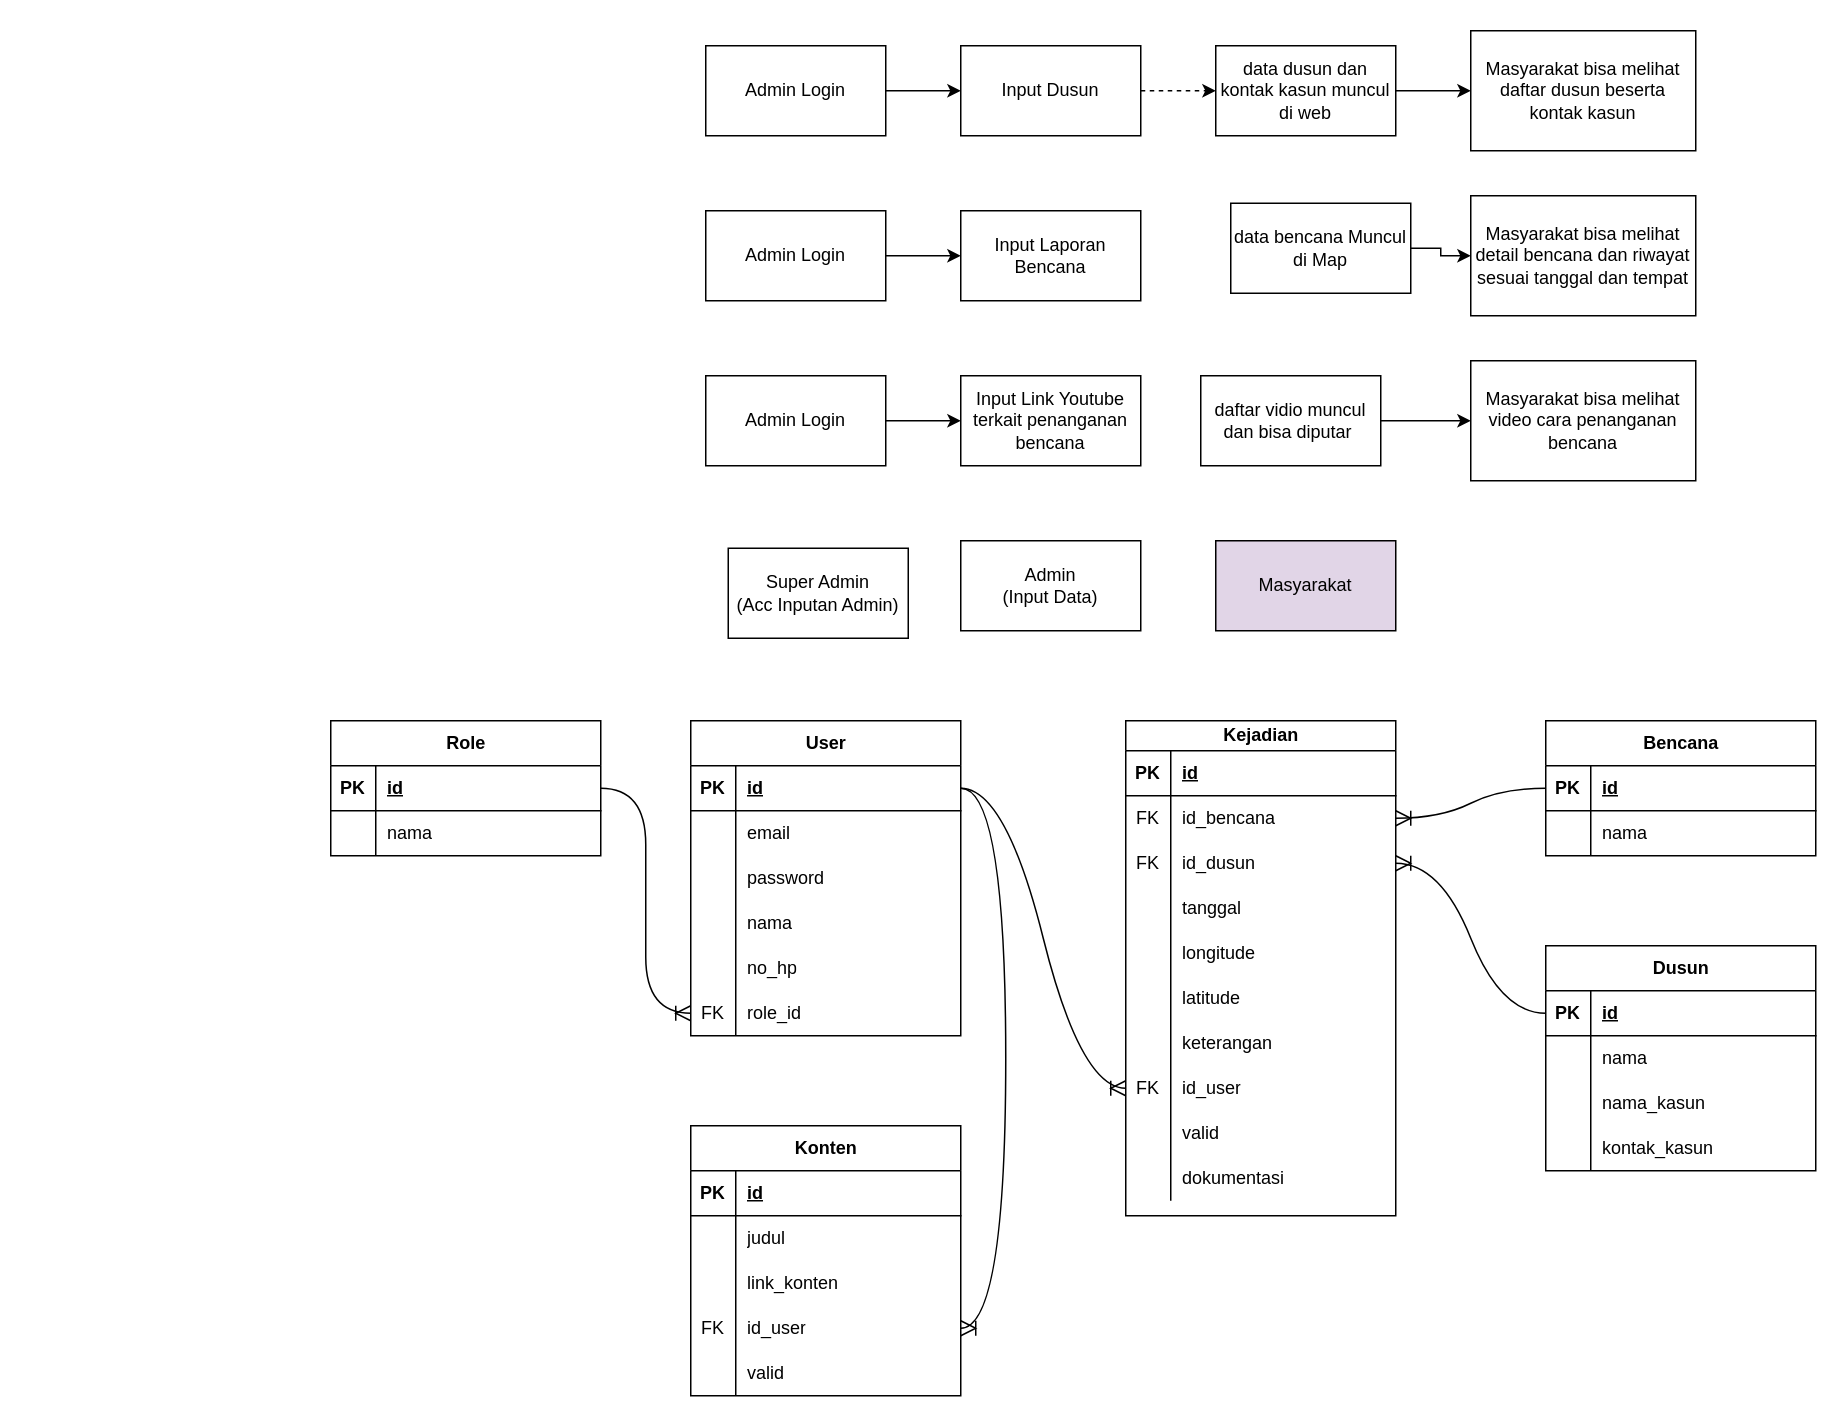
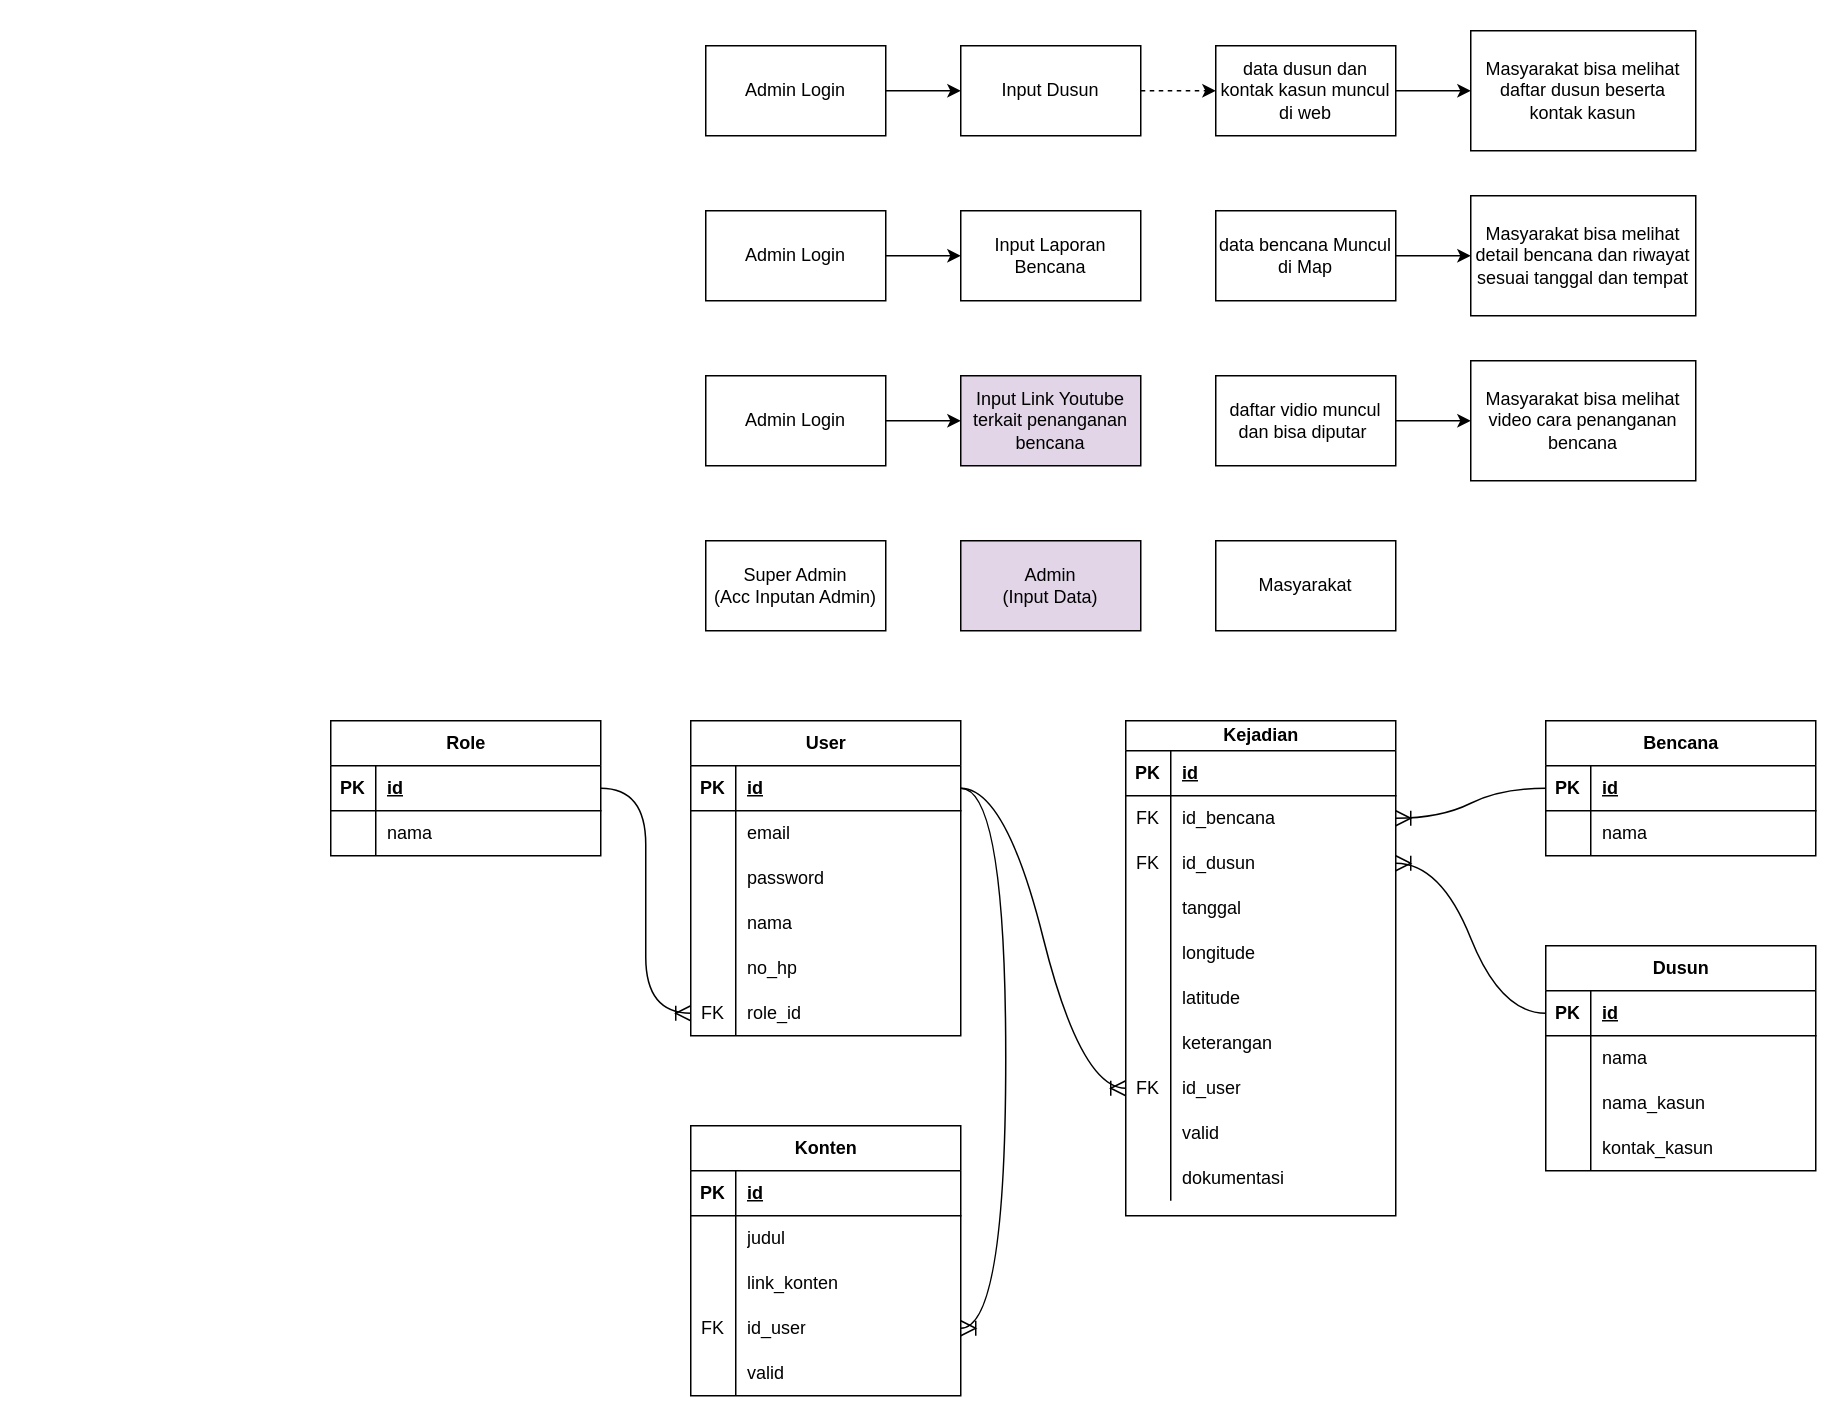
node "data bencana Muncul di Map": moved (1321, 248) -> (1306, 256)
node "Input Link Youtube terkait penanganan bencana": fillcolor #ffffff -> #e1d5e7
node "daftar vidio muncul dan bisa diputar": moved (1291, 421) -> (1306, 421)
node "Admin (Input Data)": fillcolor #ffffff -> #e1d5e7
node "Masyarakat": fillcolor #e1d5e7 -> #ffffff
node "Super Admin (Acc Inputan Admin)": moved (818, 593) -> (796, 586)
